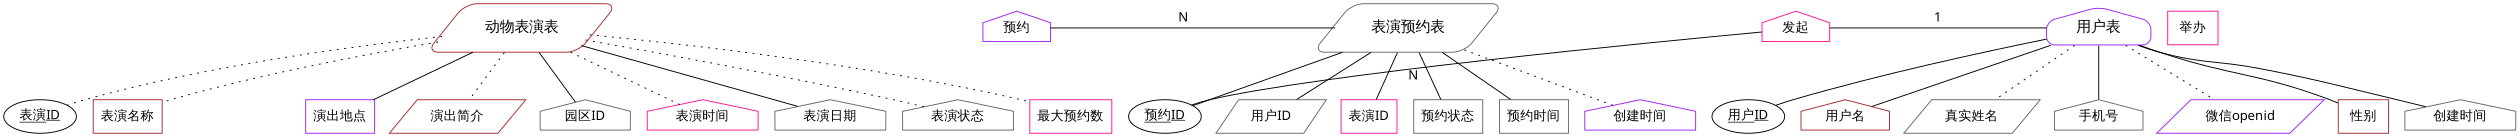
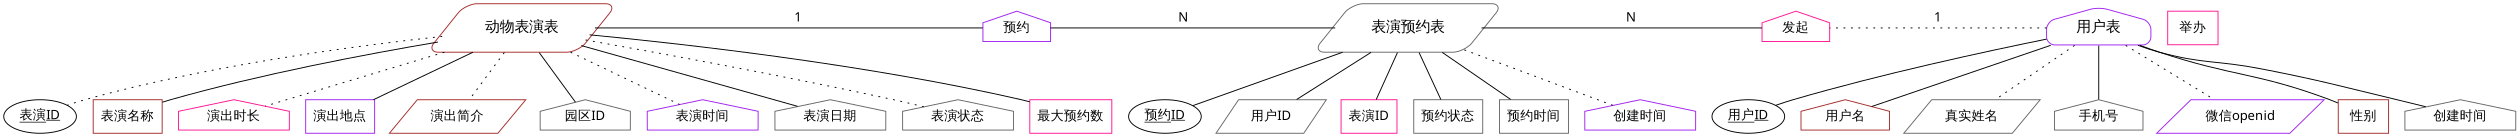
edge "动物表演表" -- "预约": added, label "1"
edge "发起" -- "用户表": style solid -> dotted
edge "动物表演表" -- "最大预约数": style dotted -> solid
edge "发起" -- "预约ID": now "发起" -- "表演预约表"
edge "动物表演表" -- "表演名称": style dotted -> solid
node "演出时长": added
node "表演时间": color deeppink -> purple
